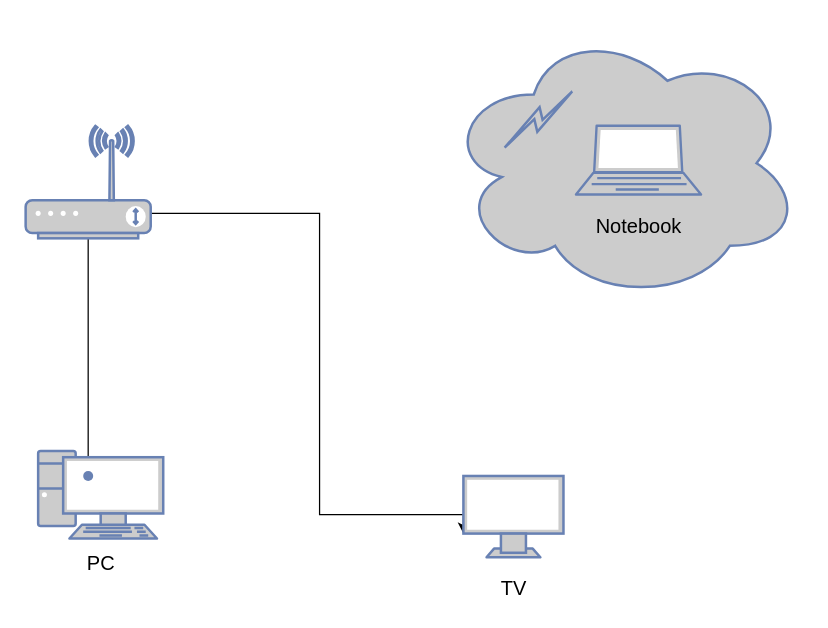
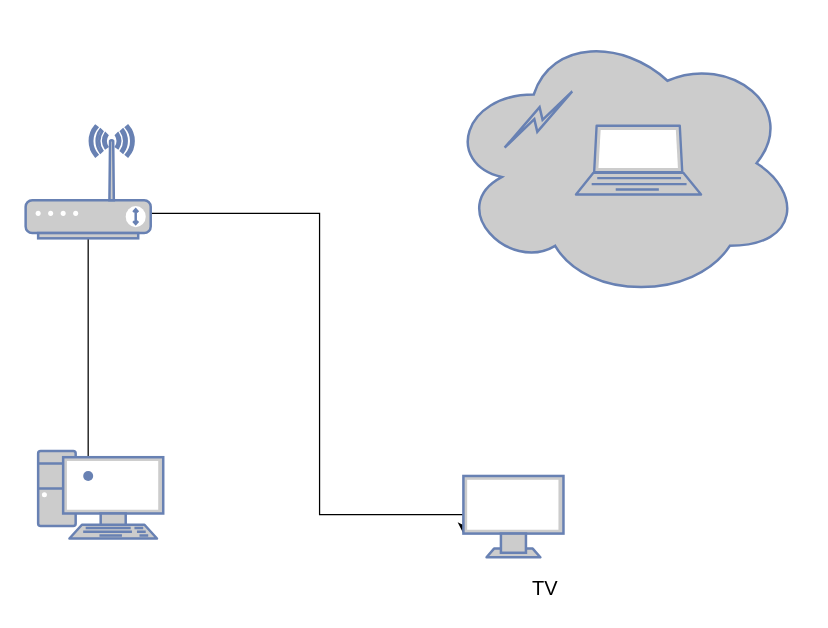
node "Notebook": removed
node "PC": removed
node "TV": moved (513, 588) -> (544, 588)
